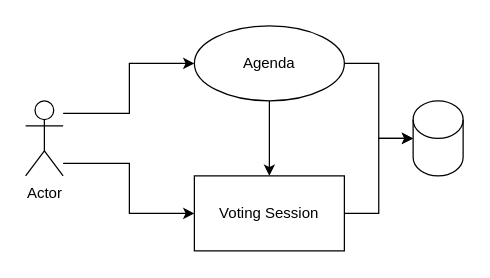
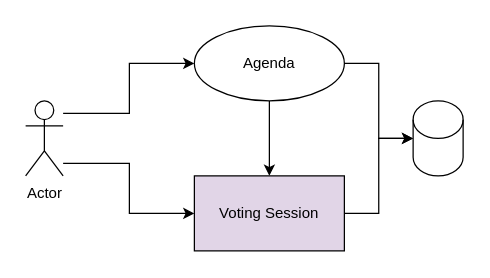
node "Voting Session": fillcolor #ffffff -> #e1d5e7
